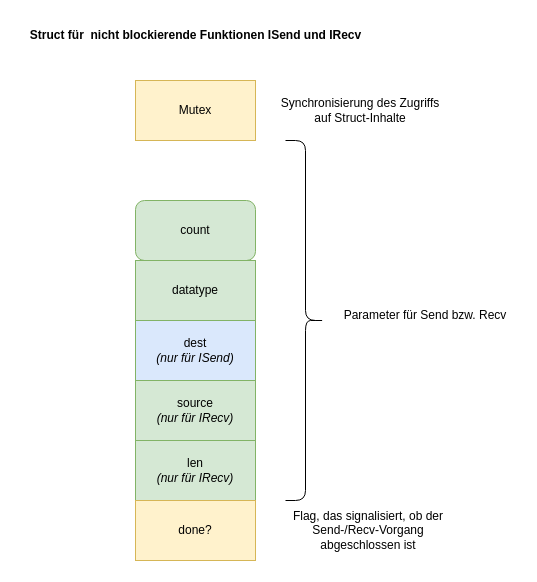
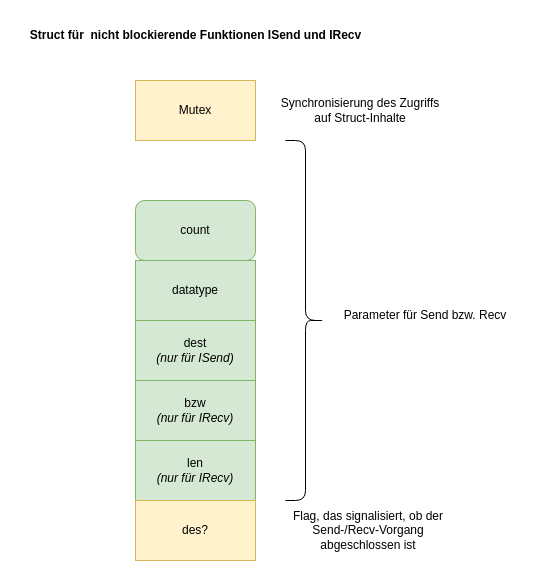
node "dest (nur für ISend)": fillcolor #dae8fc -> #d5e8d4
node "source (nur für IRecv)": label "source (nur für IRecv)" -> "bzw (nur für IRecv)"
node "done?": label "done?" -> "des?"
